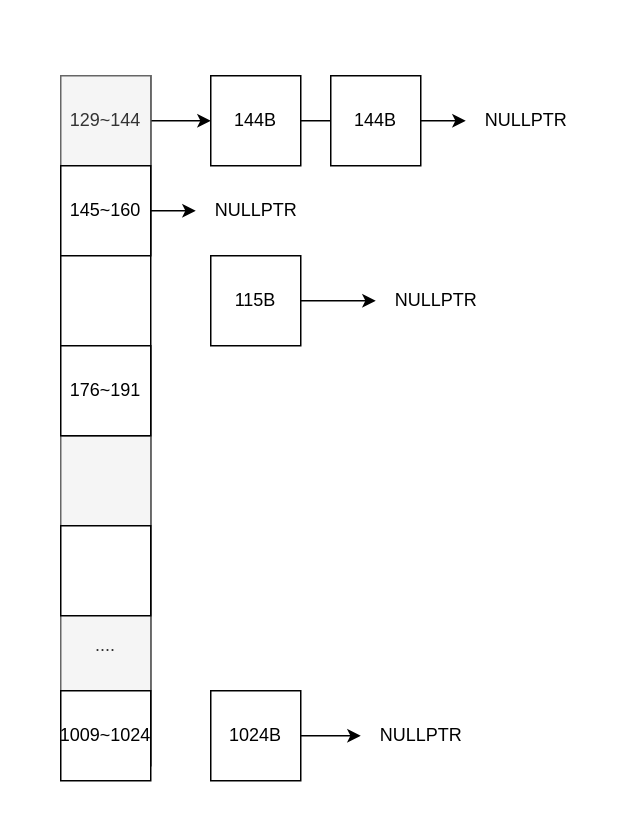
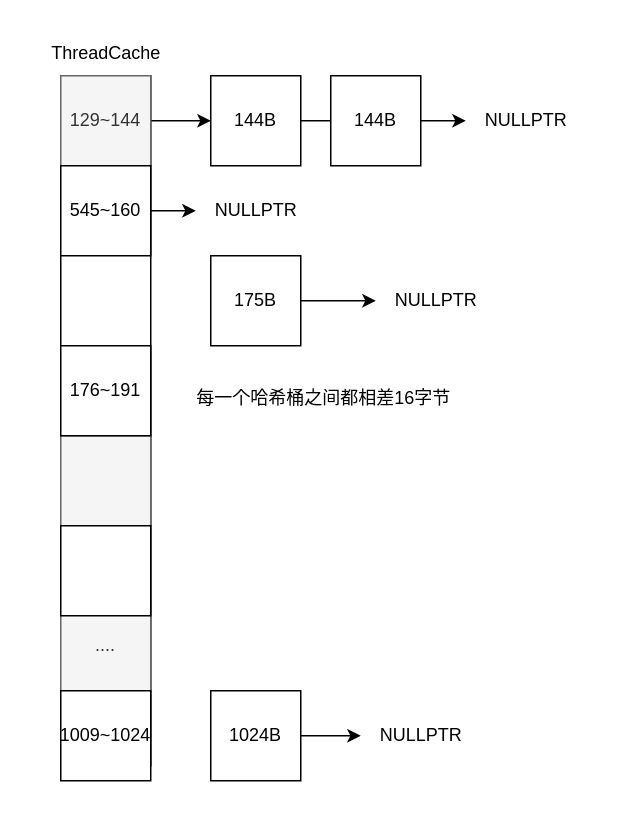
node "ThreadCache": added
node "145~160": label "145~160" -> "545~160"
node "115B": label "115B" -> "175B"
node "每一个哈希桶之间都相差16字节": added
